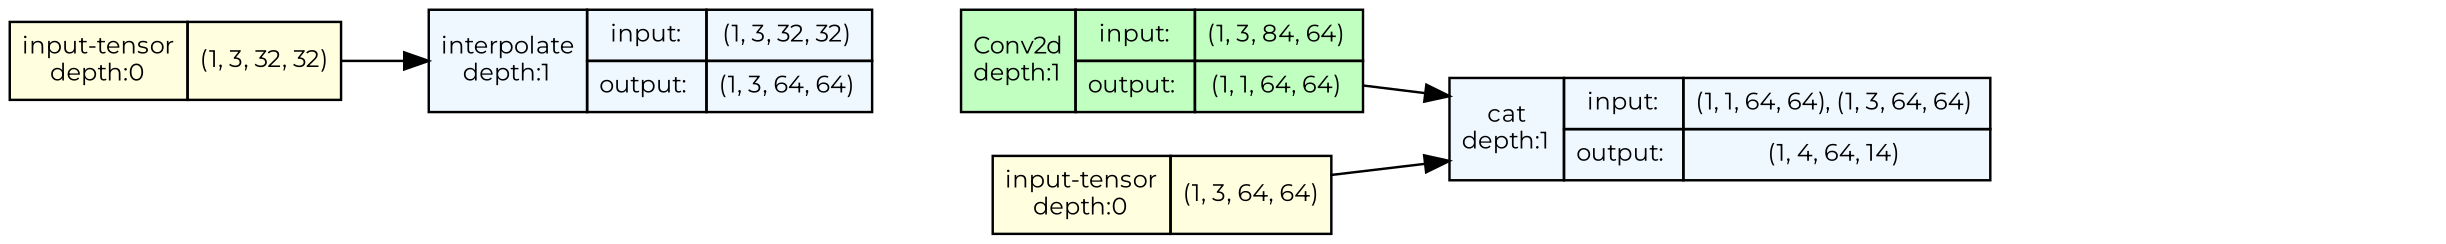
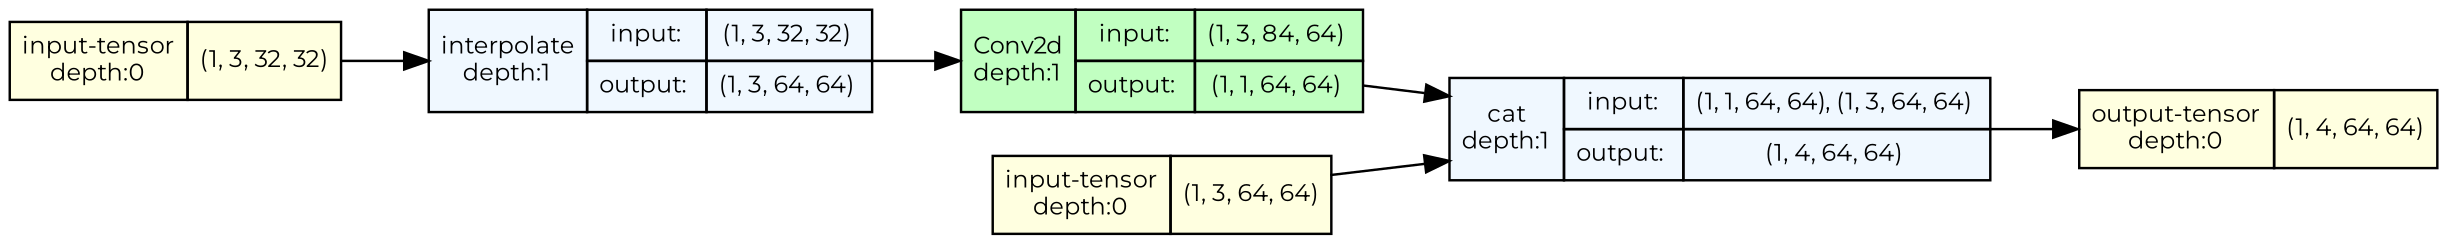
edge "interpolate" -> "Conv2d": added
node "output-tensor": added
node "cat": text "(1, 4, 64, 14)" -> "(1, 4, 64, 64)"
